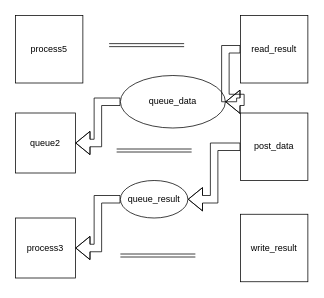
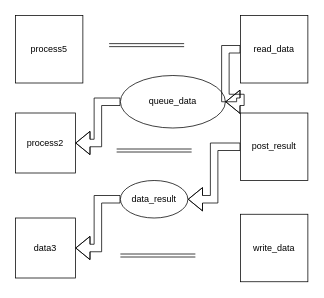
node "read_result": label "read_result" -> "read_data"
node "queue2": label "queue2" -> "process2"
node "post_data": label "post_data" -> "post_result"
node "queue_result": label "queue_result" -> "data_result"
node "process3": label "process3" -> "data3"
node "write_result": label "write_result" -> "write_data"
